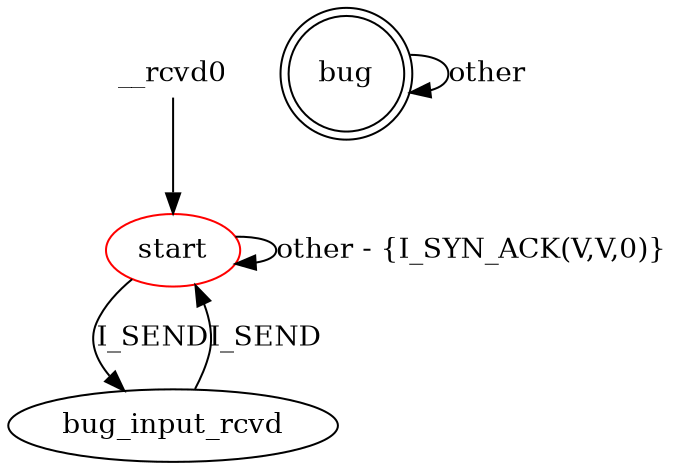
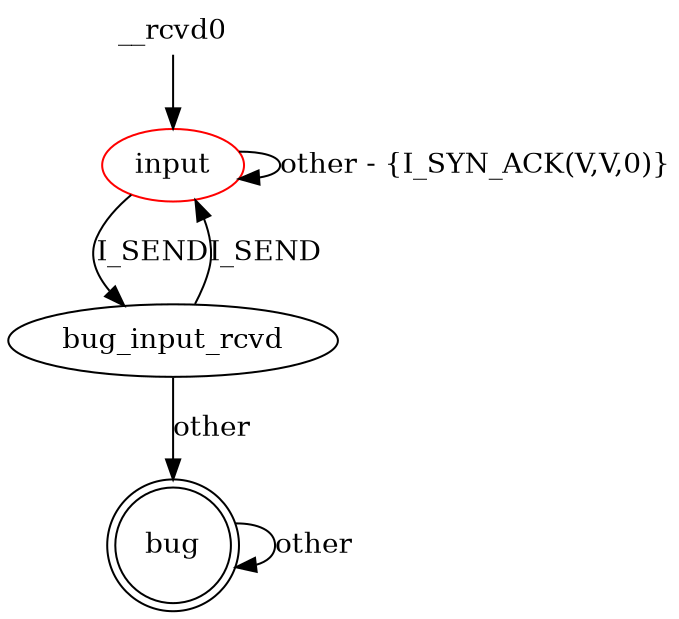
node "start": label "start" -> "input"
edge "bug_input_rcvd" -> "bug": added, label "other"
